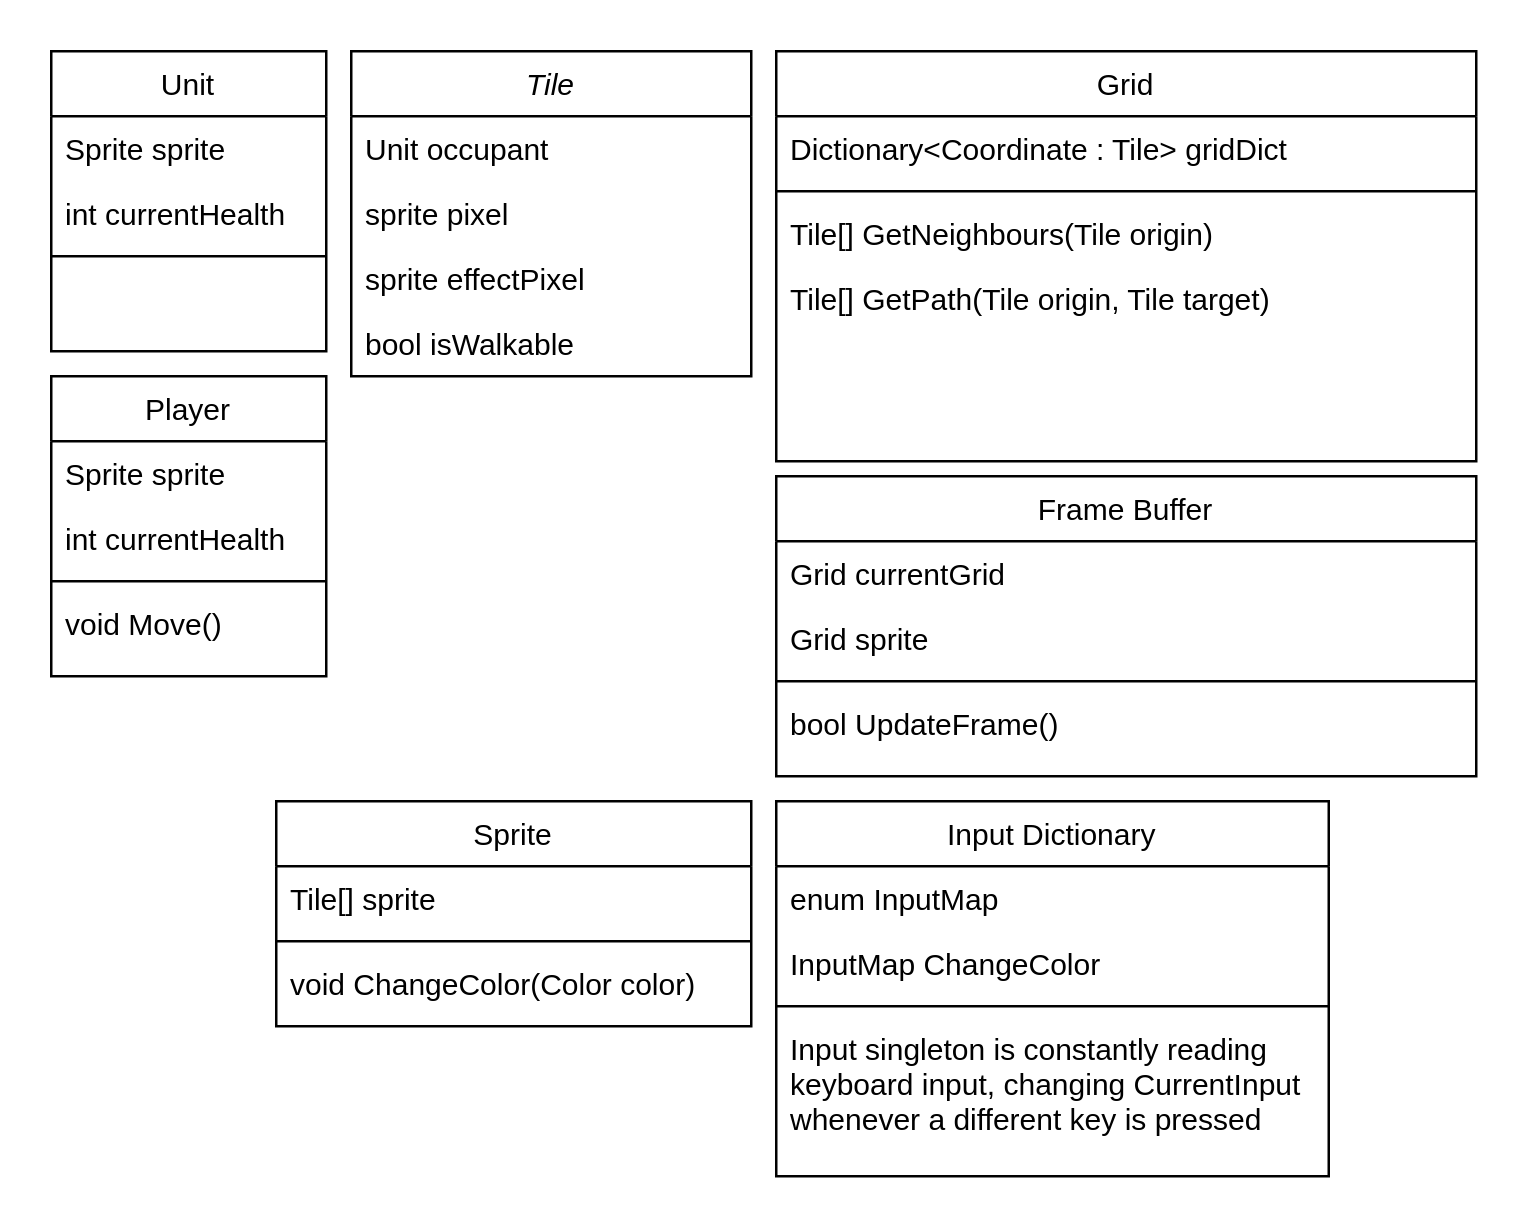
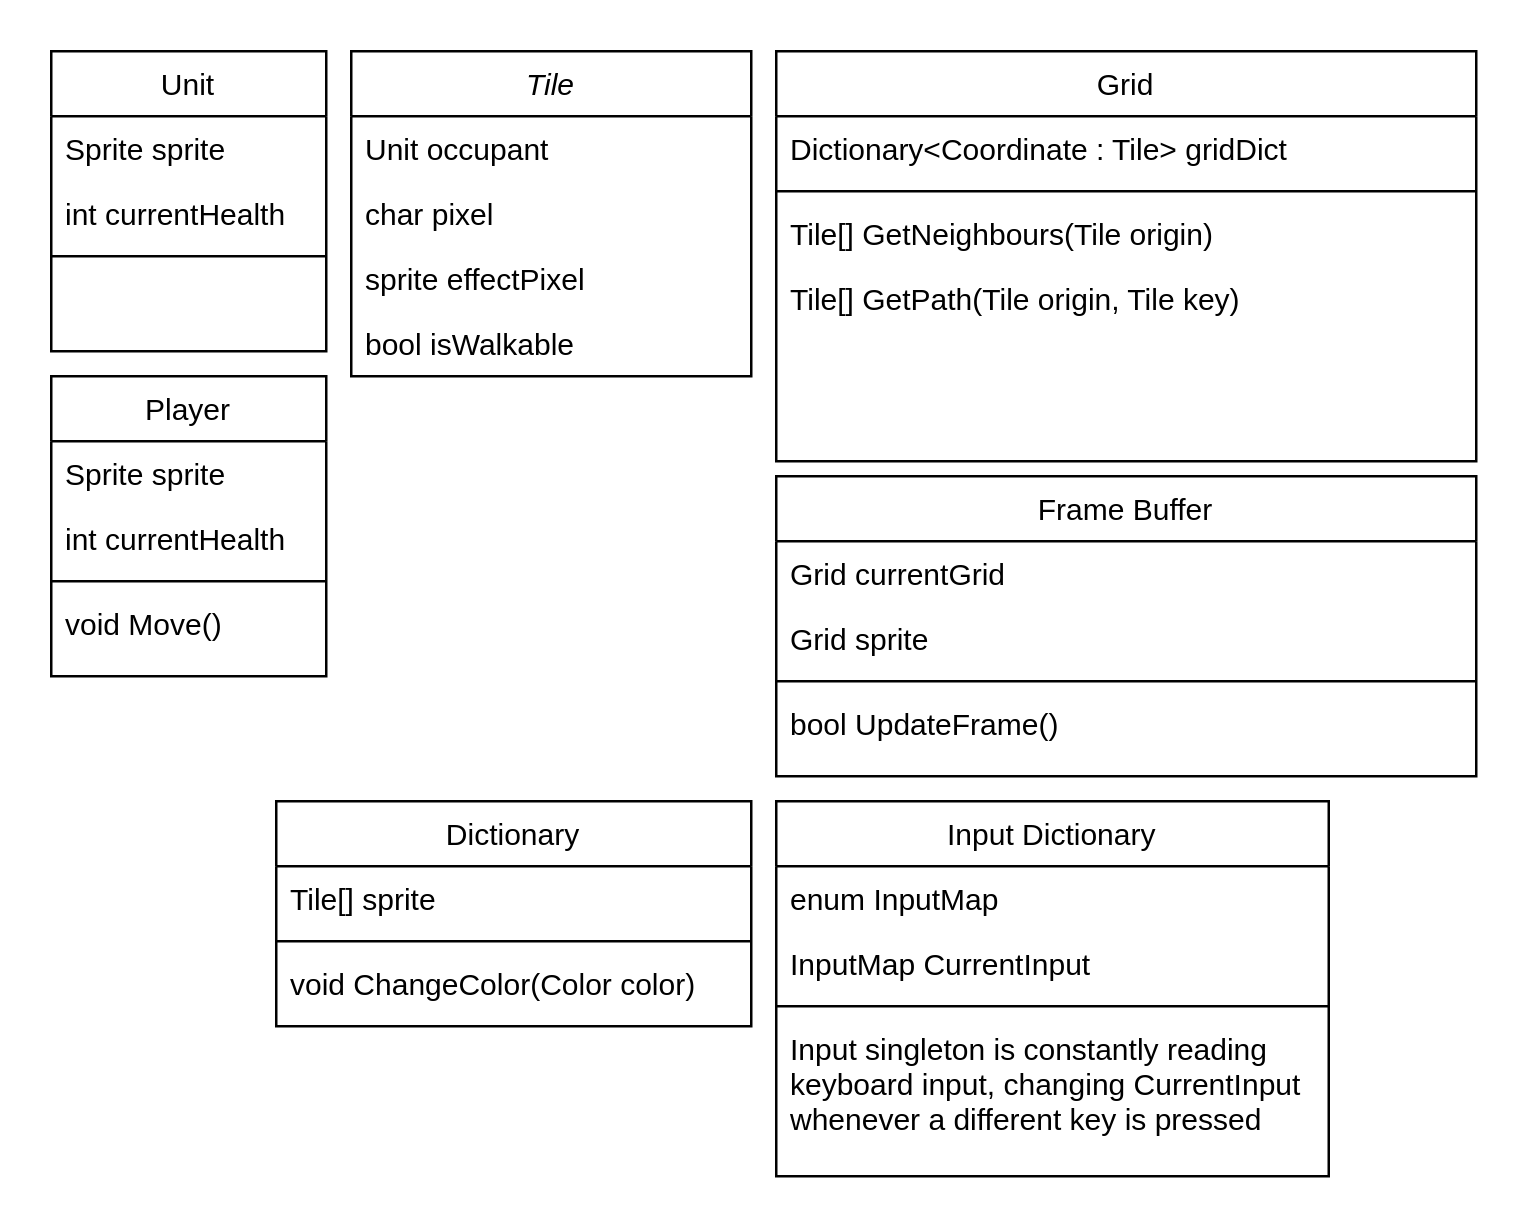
node "sprite pixel": label "sprite pixel" -> "char pixel"
node "Tile[] GetPath(Tile origin, Tile target)": label "Tile[] GetPath(Tile origin, Tile target)" -> "Tile[] GetPath(Tile origin, Tile key)"
node "Sprite": label "Sprite" -> "Dictionary"
node "InputMap ChangeColor": label "InputMap ChangeColor" -> "InputMap CurrentInput"
